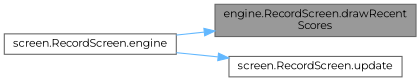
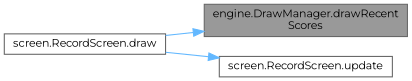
node "engine.RecordScreen.drawRecent Scores": label "engine.RecordScreen.drawRecent Scores" -> "engine.DrawManager.drawRecent Scores"
node "screen.RecordScreen.engine": label "screen.RecordScreen.engine" -> "screen.RecordScreen.draw"
